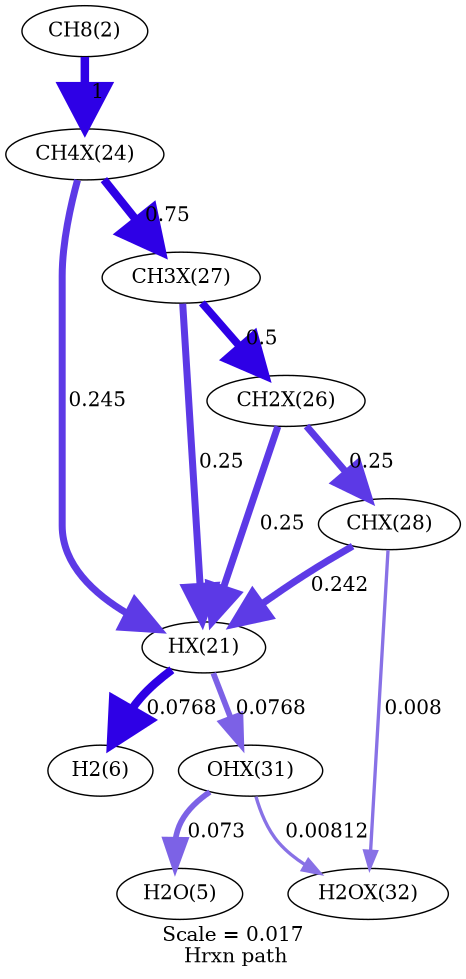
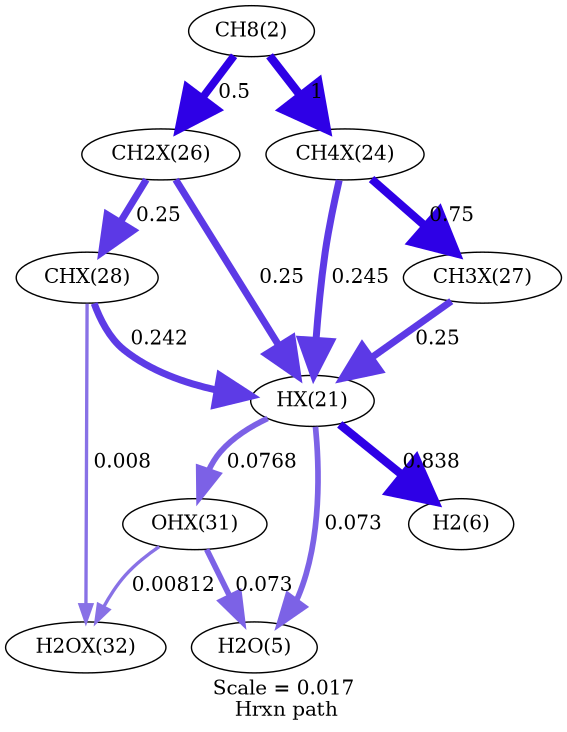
edge "CH3X(27)" -> "CH2X(26)": now "CH8(2)" -> "CH2X(26)"
edge "HX(21)" -> "H2O(5)": added, label "0.073"
edge "HX(21)" -> "H2(6)": label " 0.0768" -> " 0.838"
